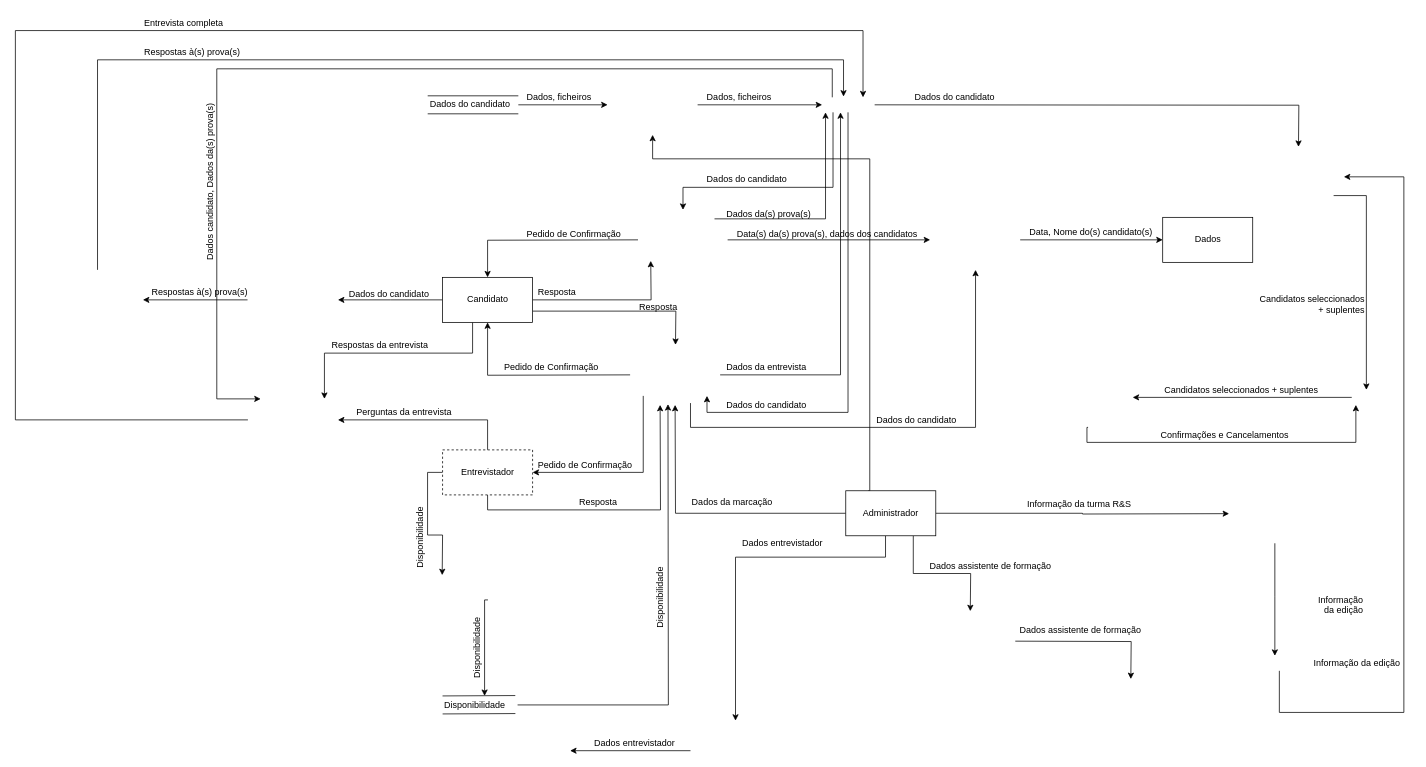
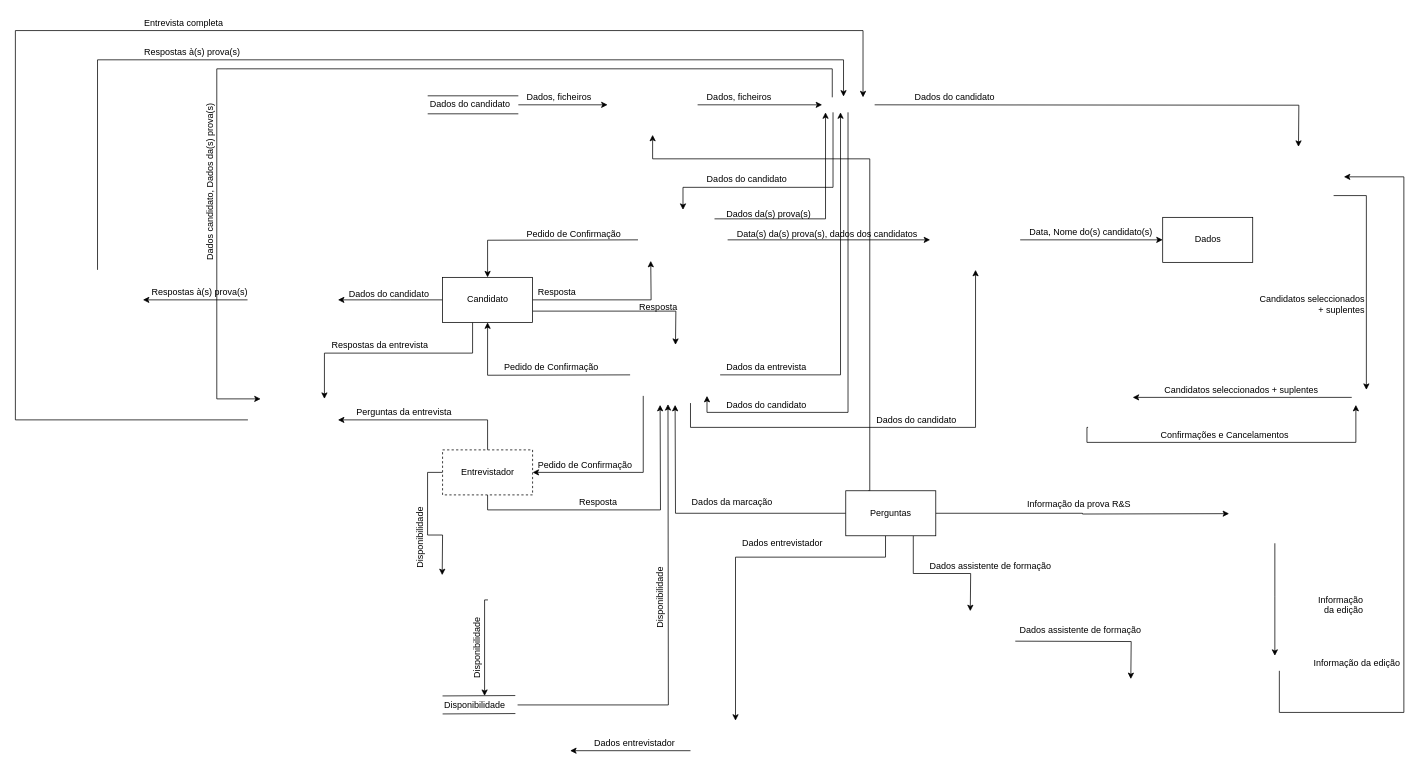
node "Informação da turma R&S": label "Informação da turma R&S" -> "Informação da prova R&S"
node "Administrador": label "Administrador" -> "Perguntas"
